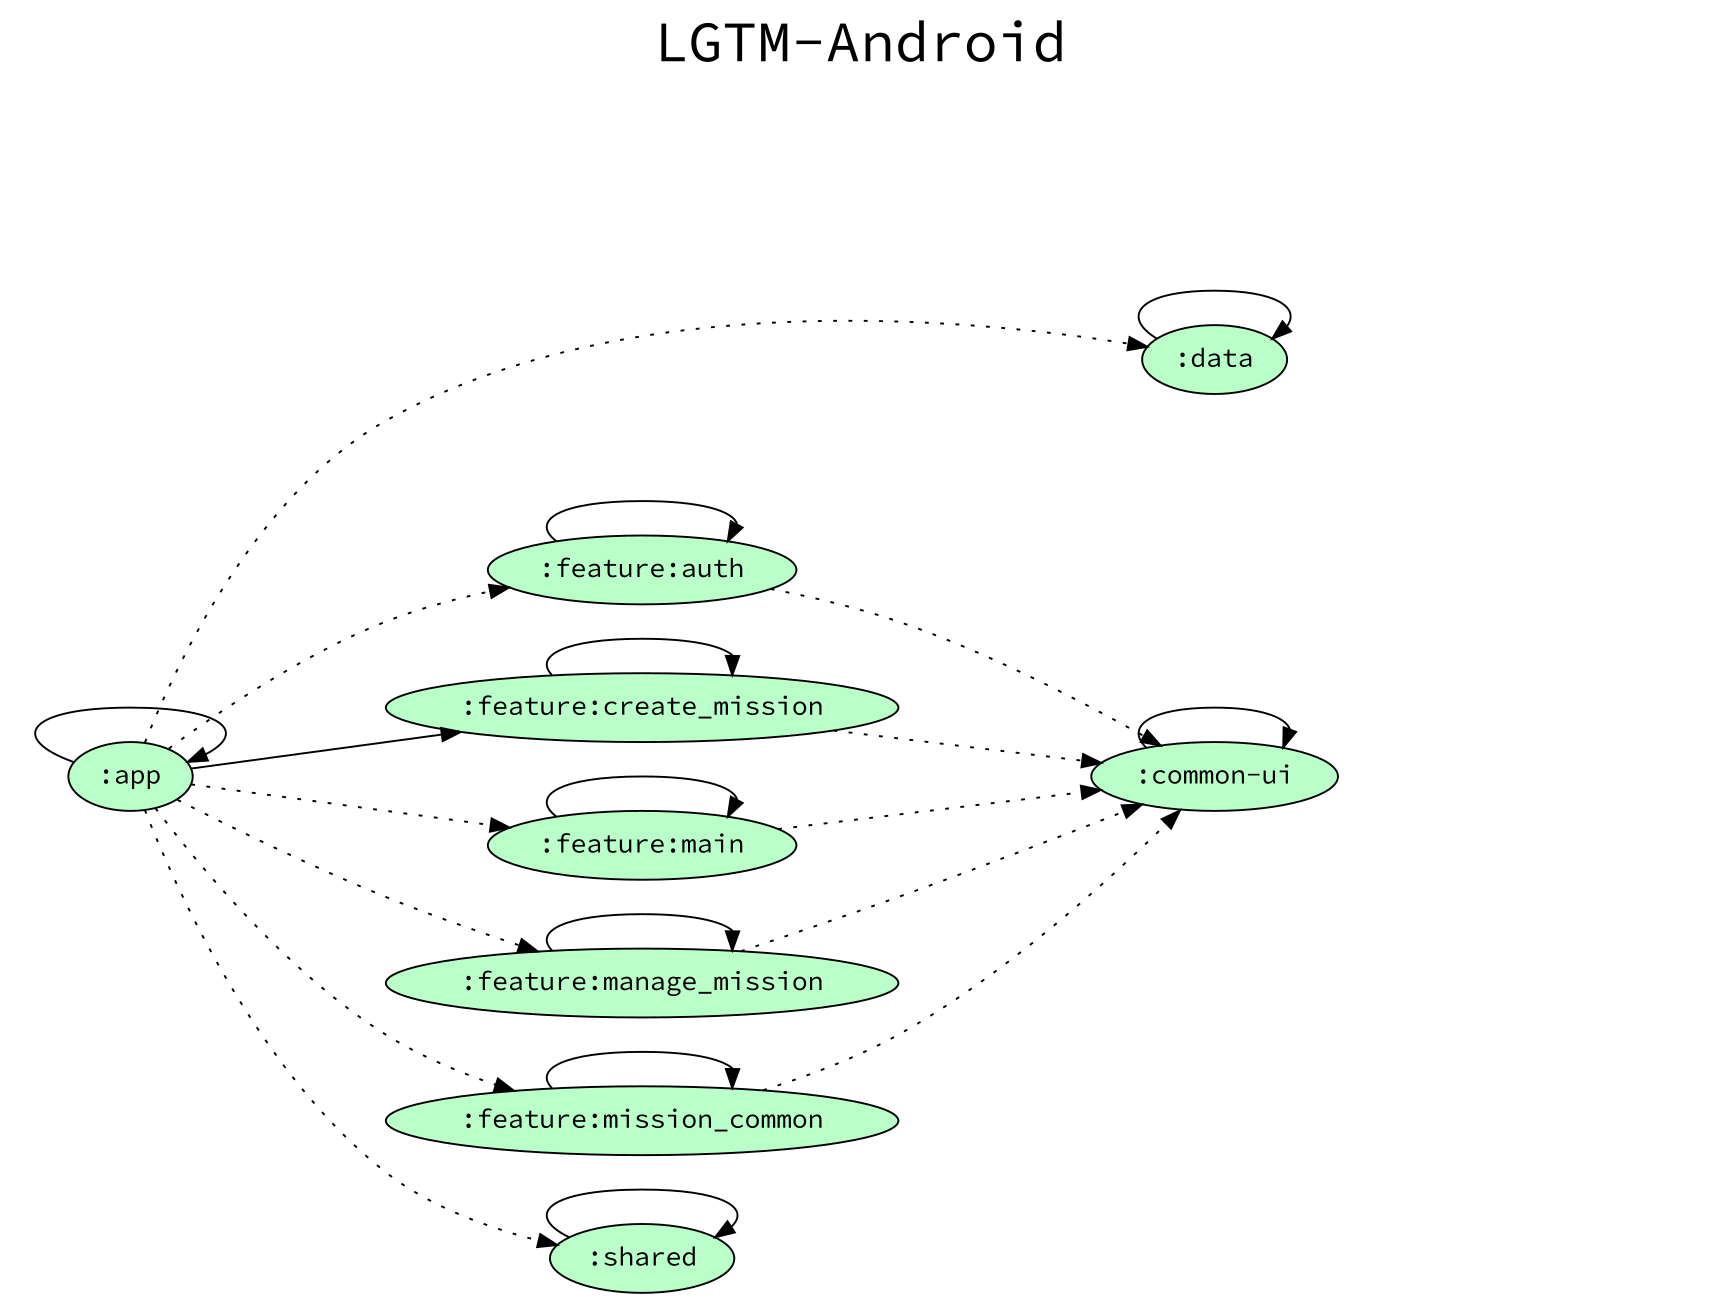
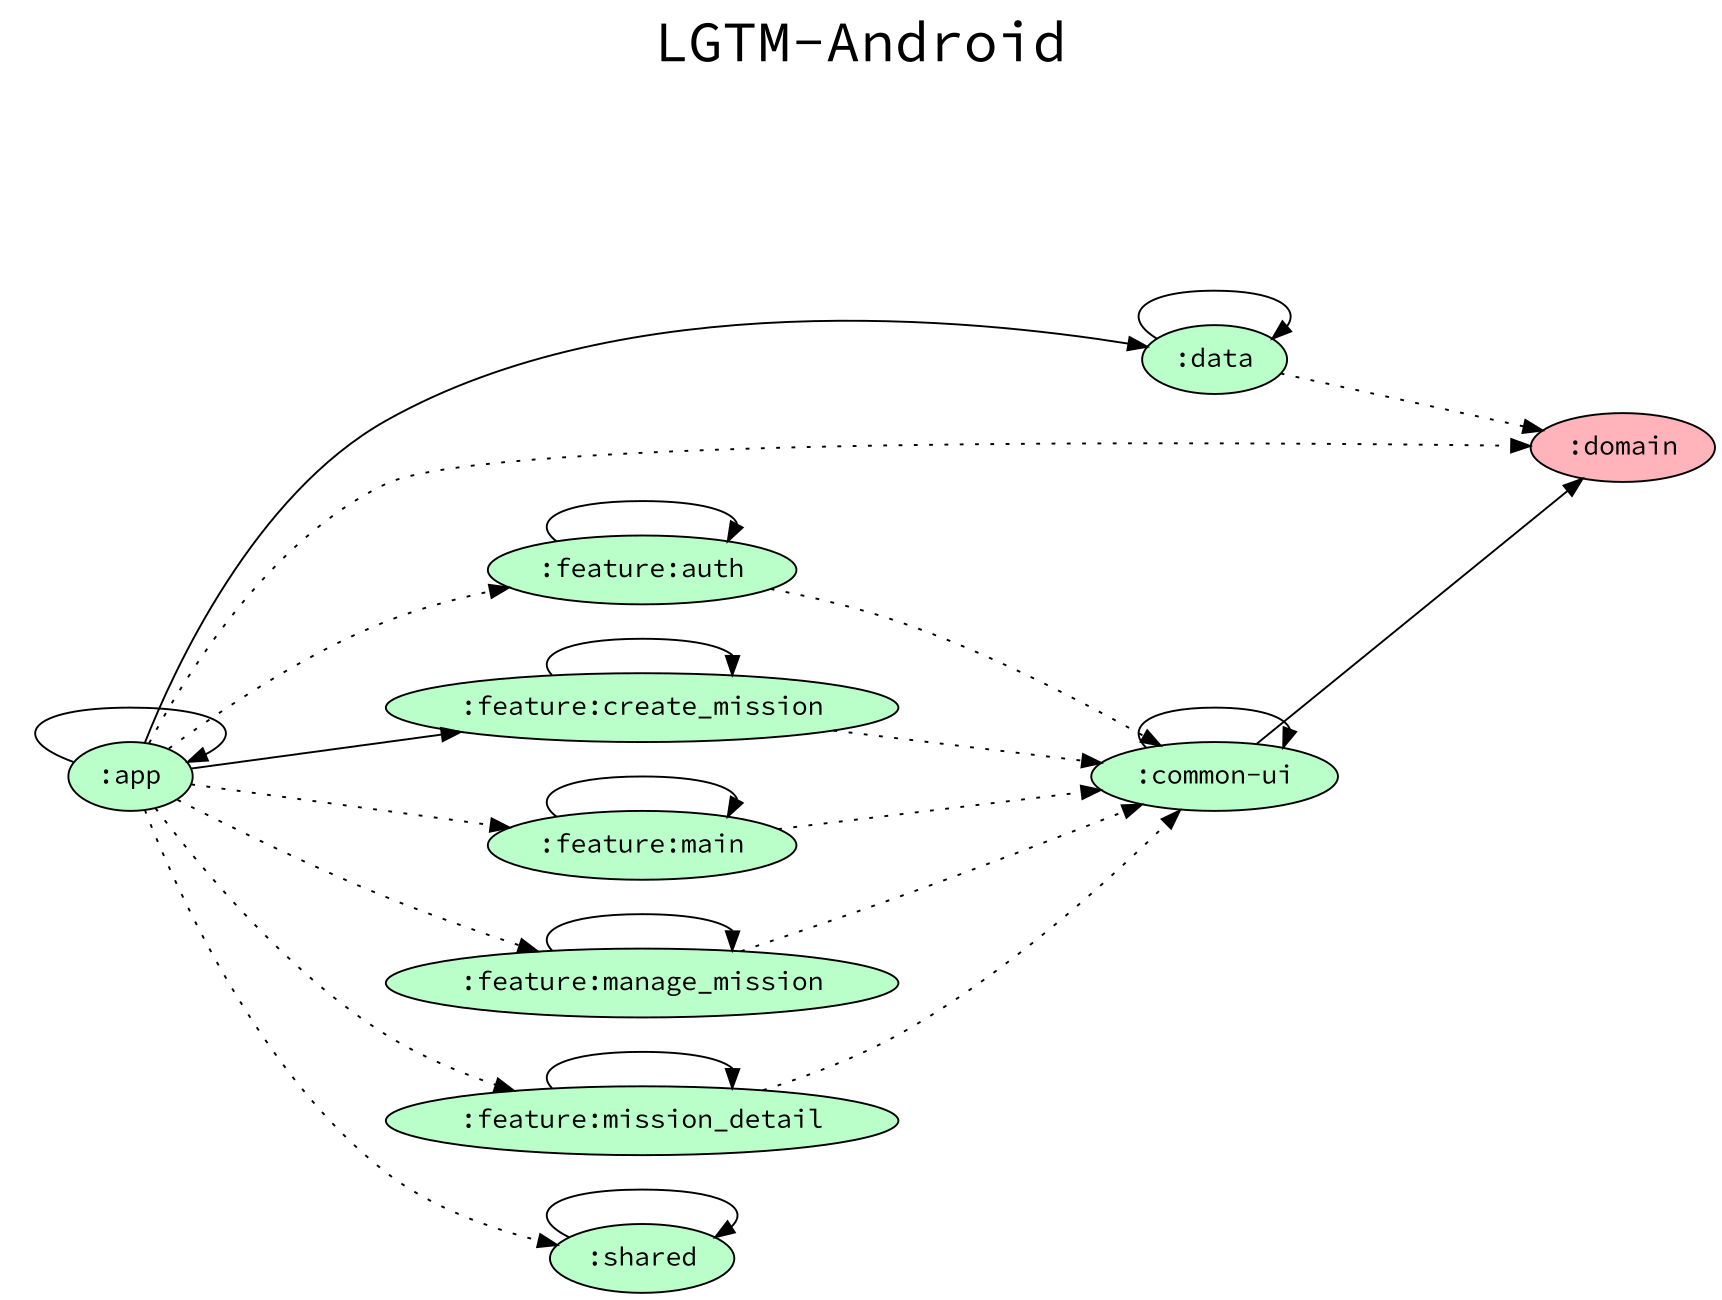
edge ":app" -> ":data": style dotted -> solid
node ":domain": added
node ":feature:mission_common": label ":feature:mission_common" -> ":feature:mission_detail"
